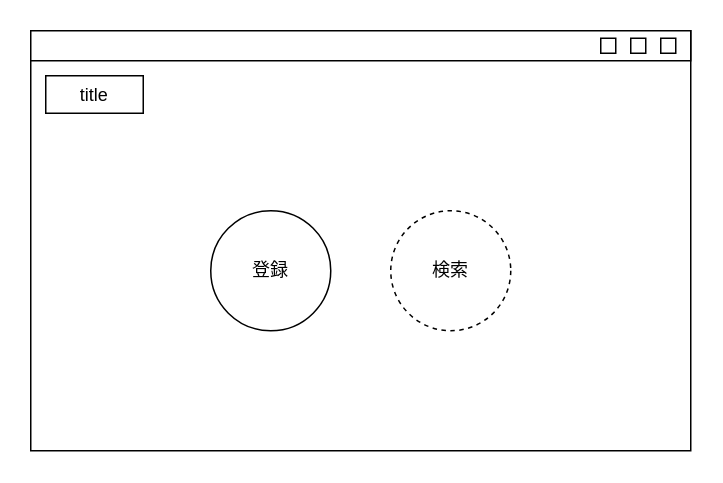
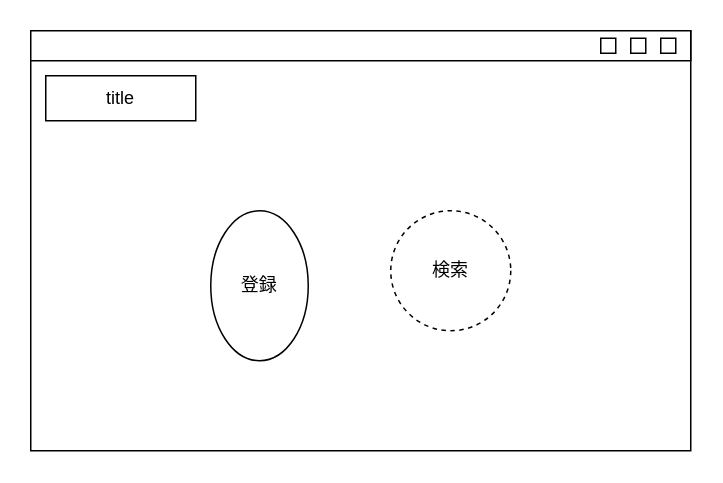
node "title": size 98x38 -> 150x45
node "登録": size 120x120 -> 98x150
